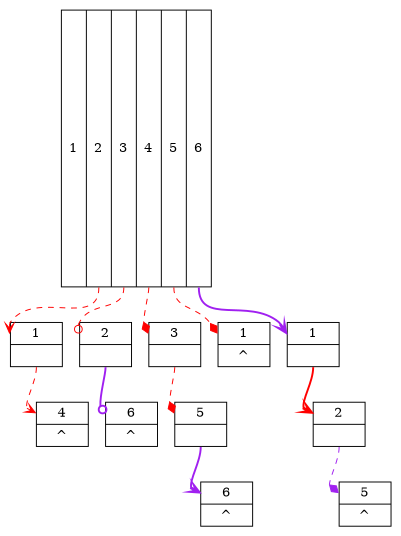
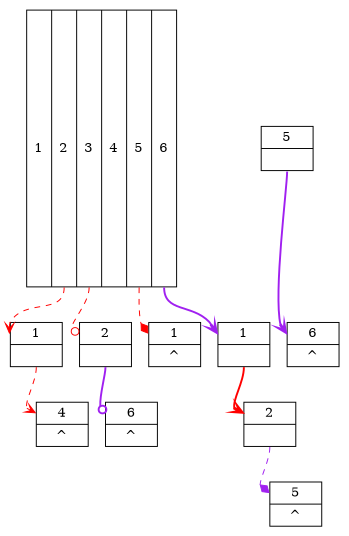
node "3": removed
